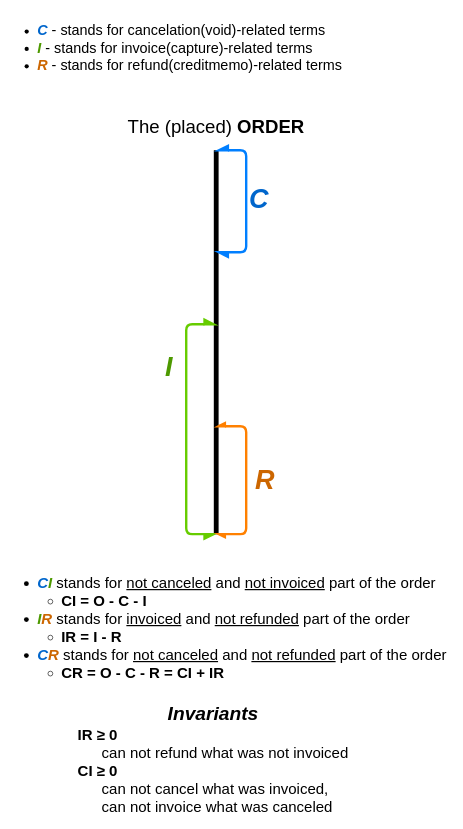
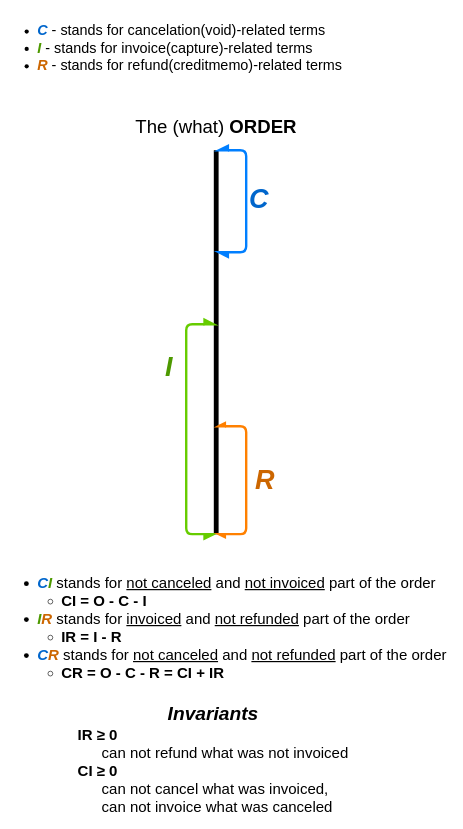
node "The (placed) ORDER": label "The (placed) ORDER" -> "The (what) ORDER"
